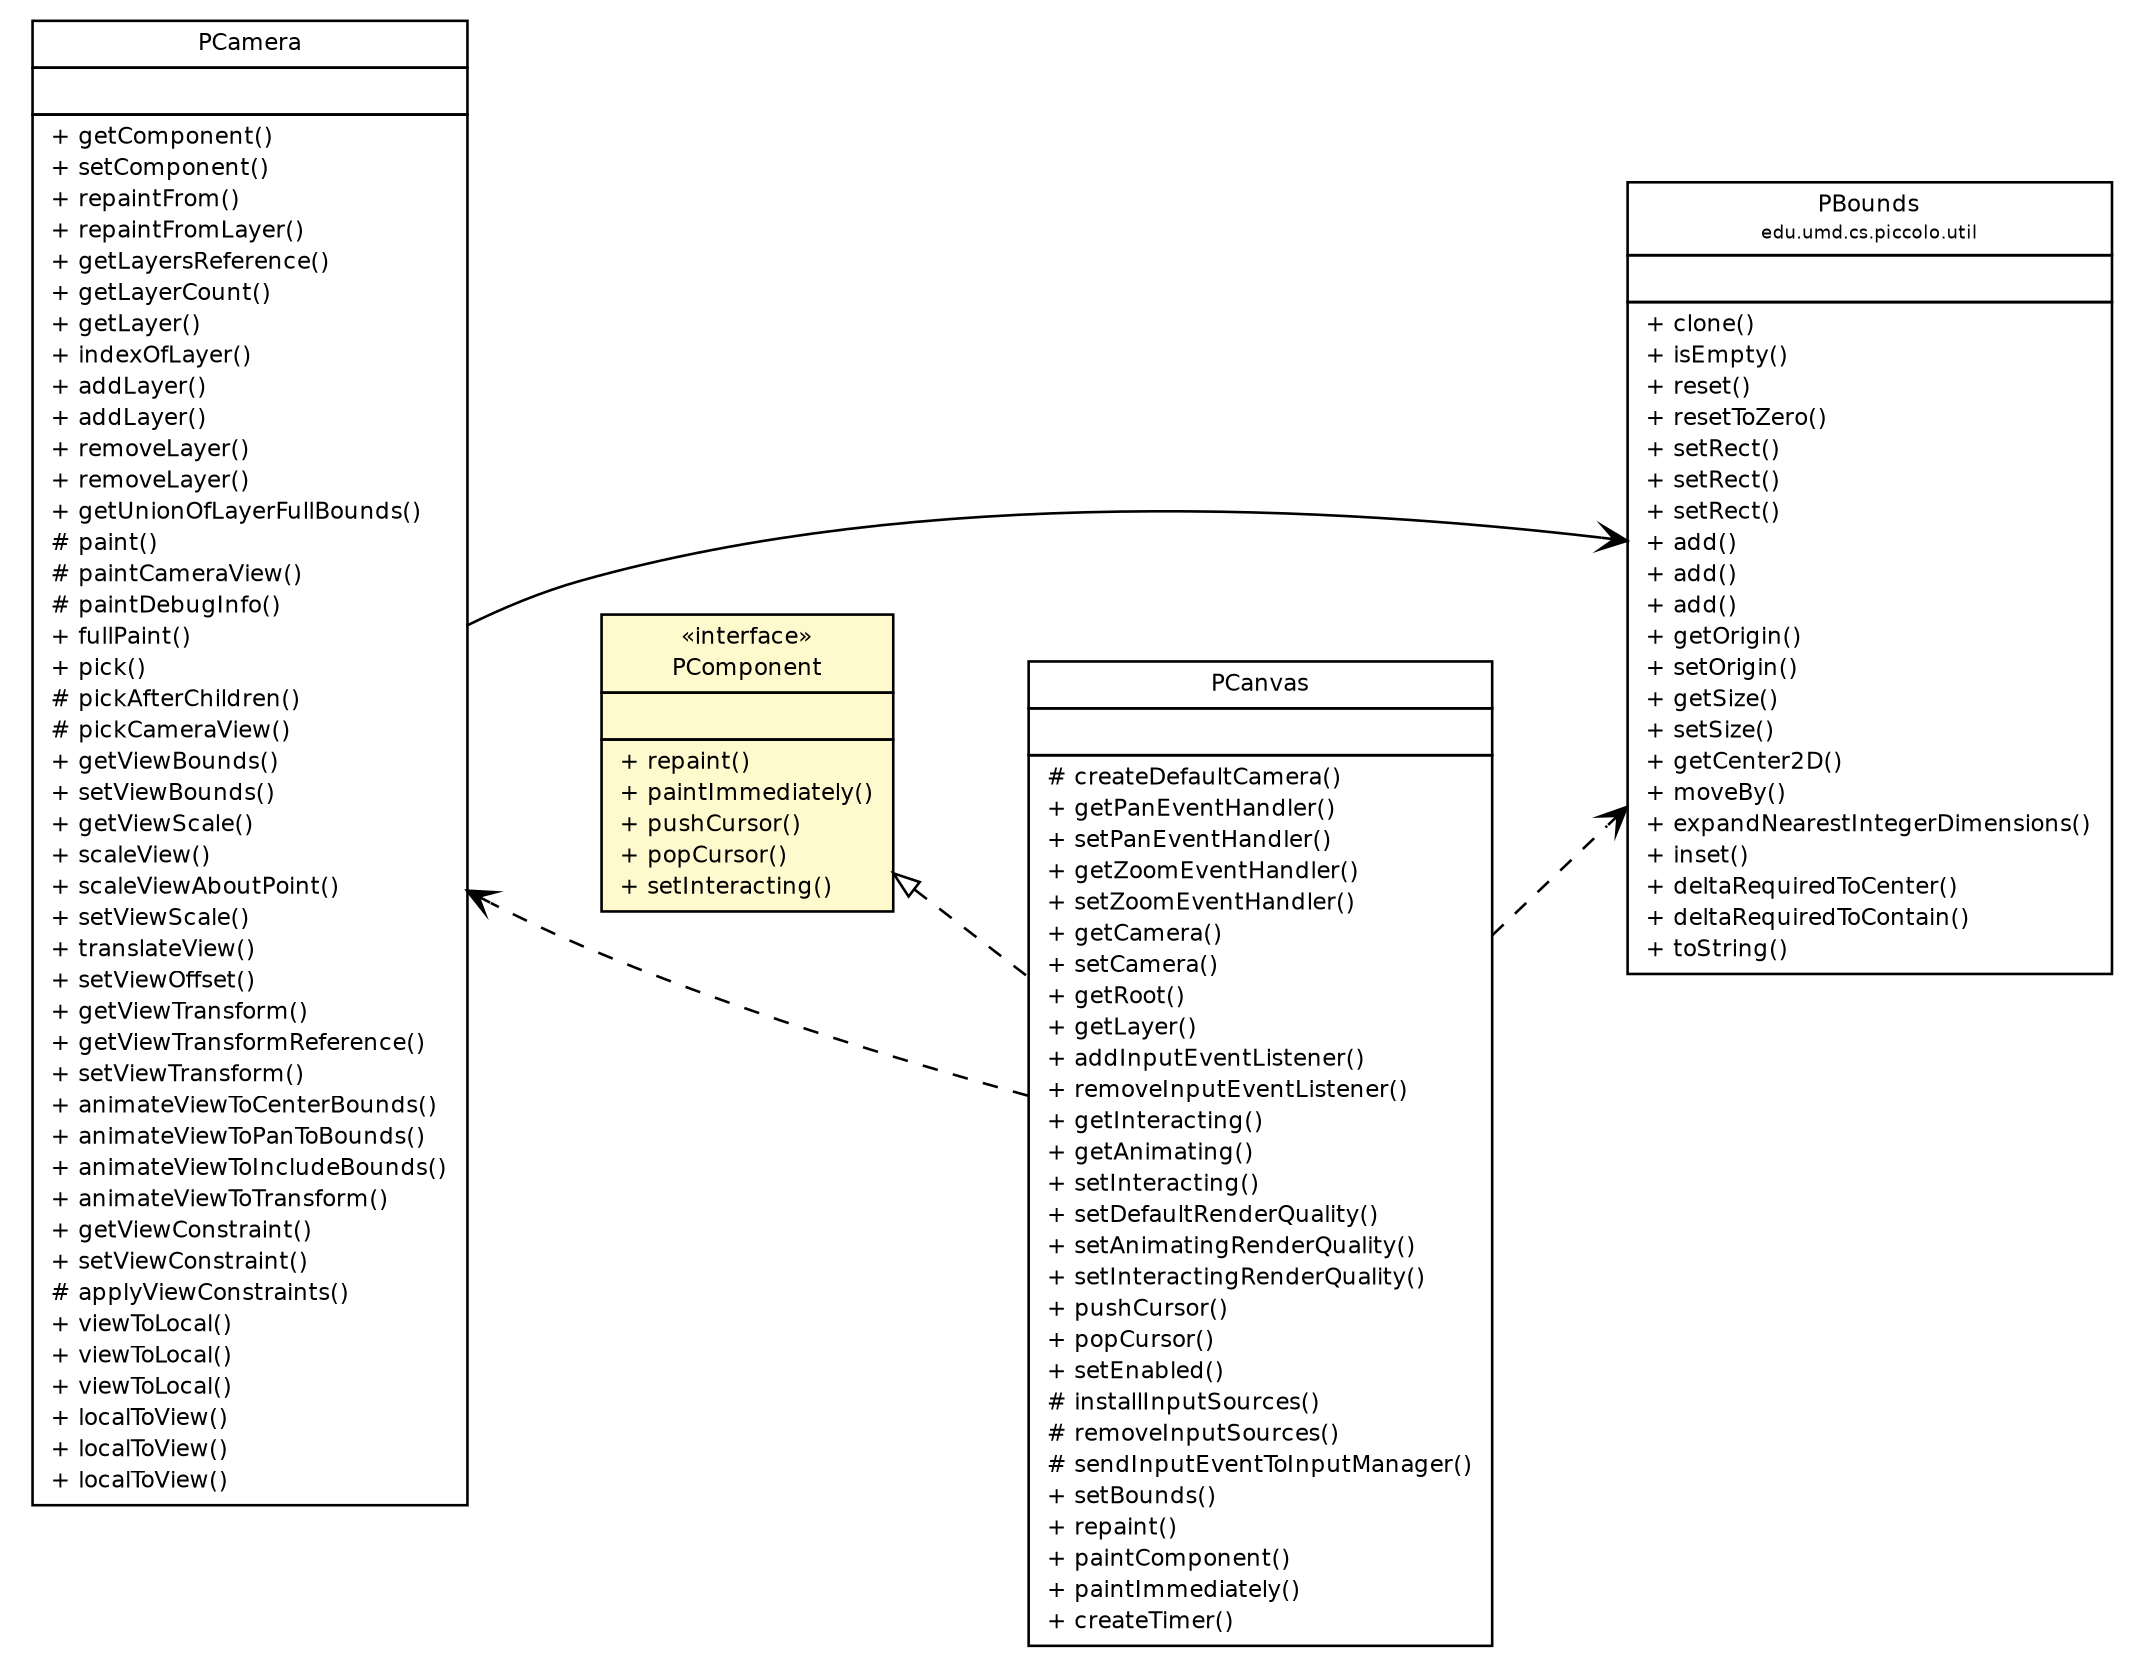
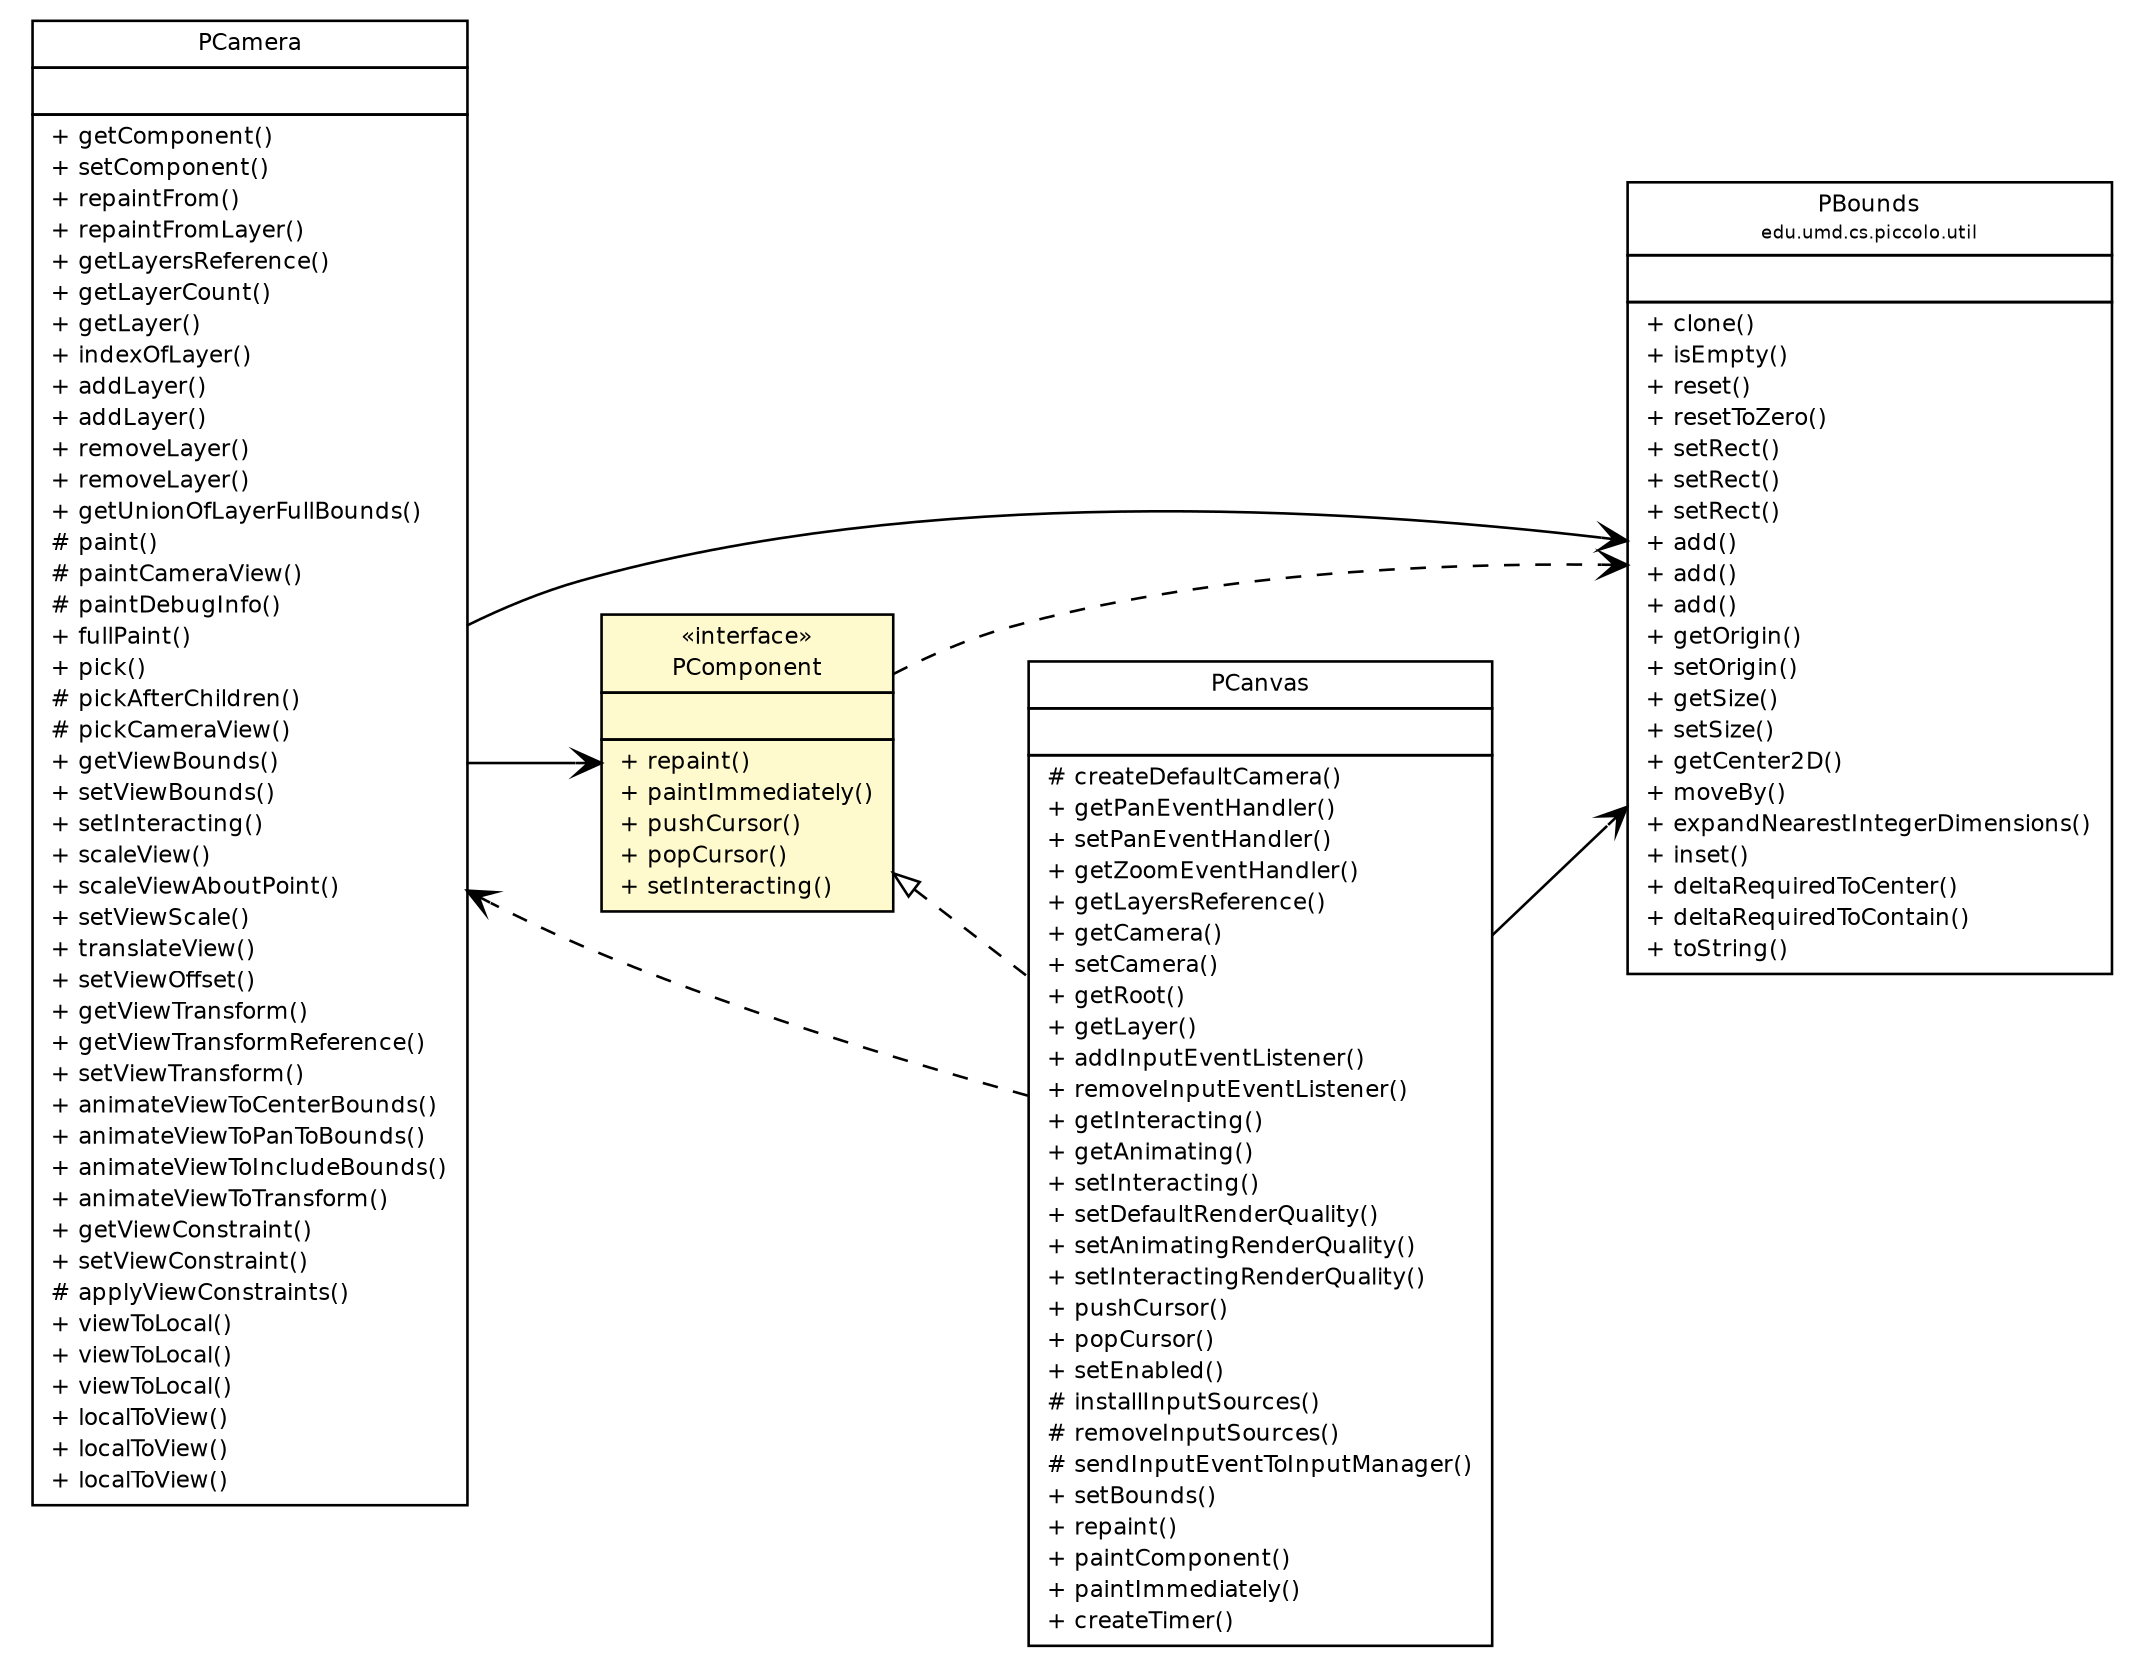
edge "PComponent" -> "PBounds": added
edge "PCamera" -> "PComponent": added
node "PCamera": text "+ getViewScale()" -> "+ setInteracting()"
edge "PCanvas" -> "PBounds": style dashed -> solid
node "PCanvas": text "+ setZoomEventHandler()" -> "+ getLayersReference()"
